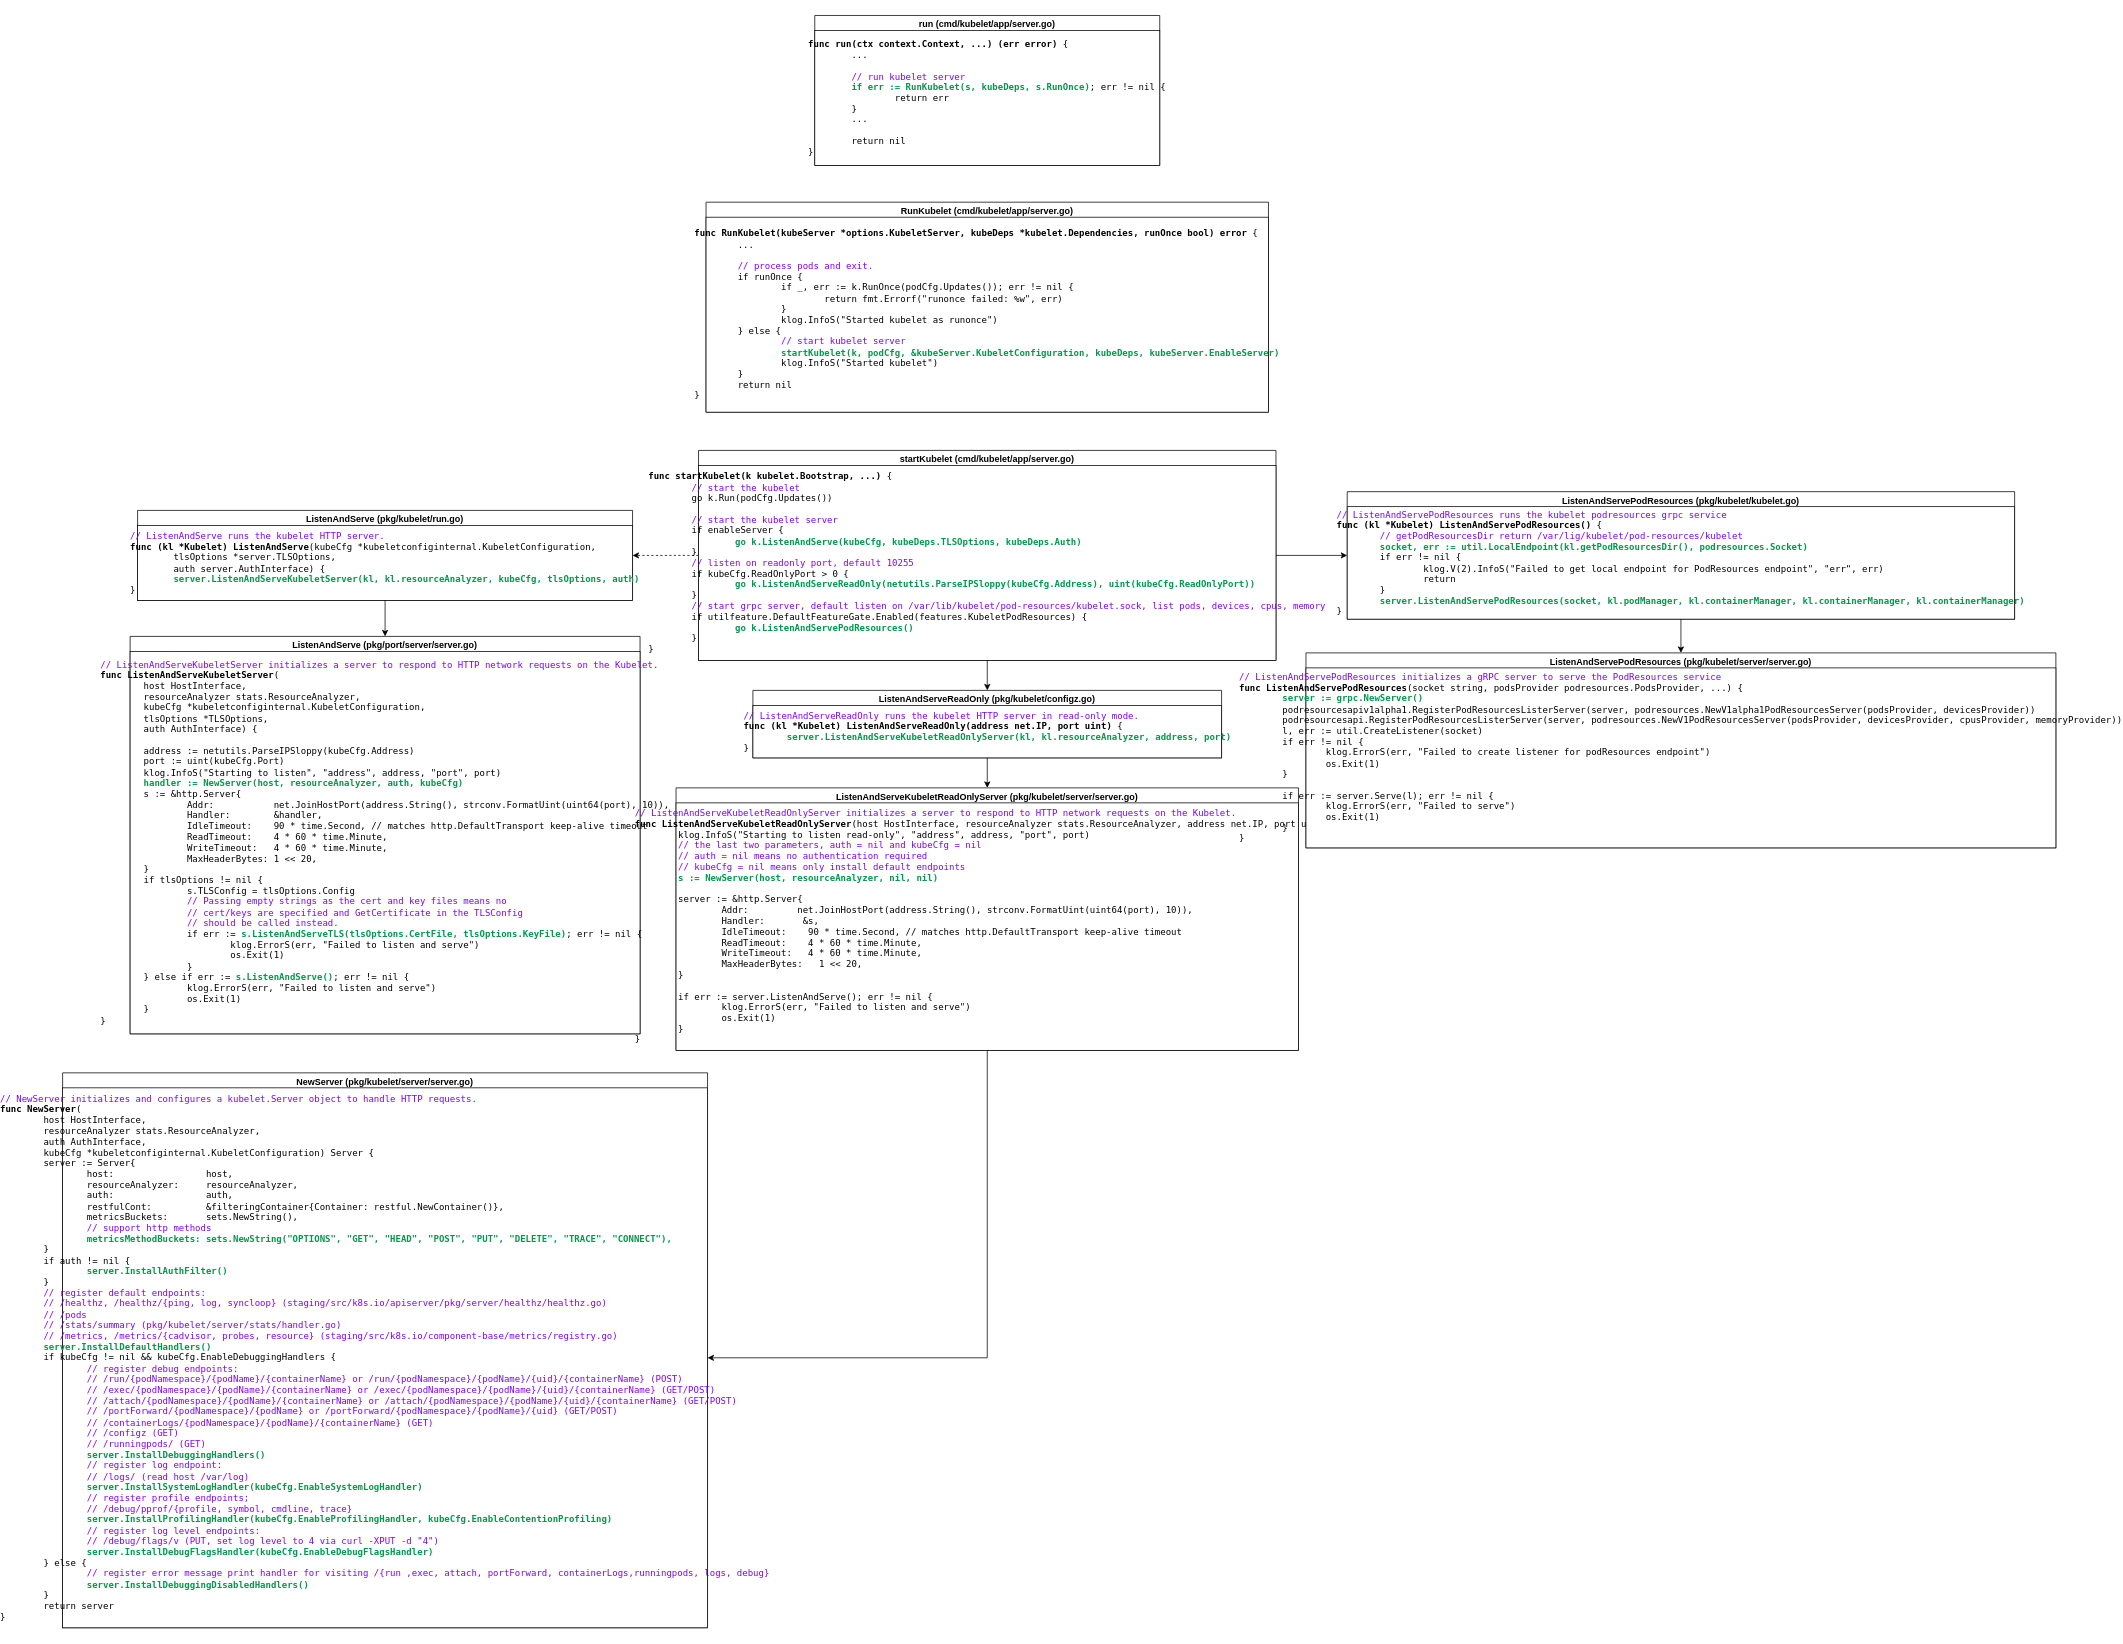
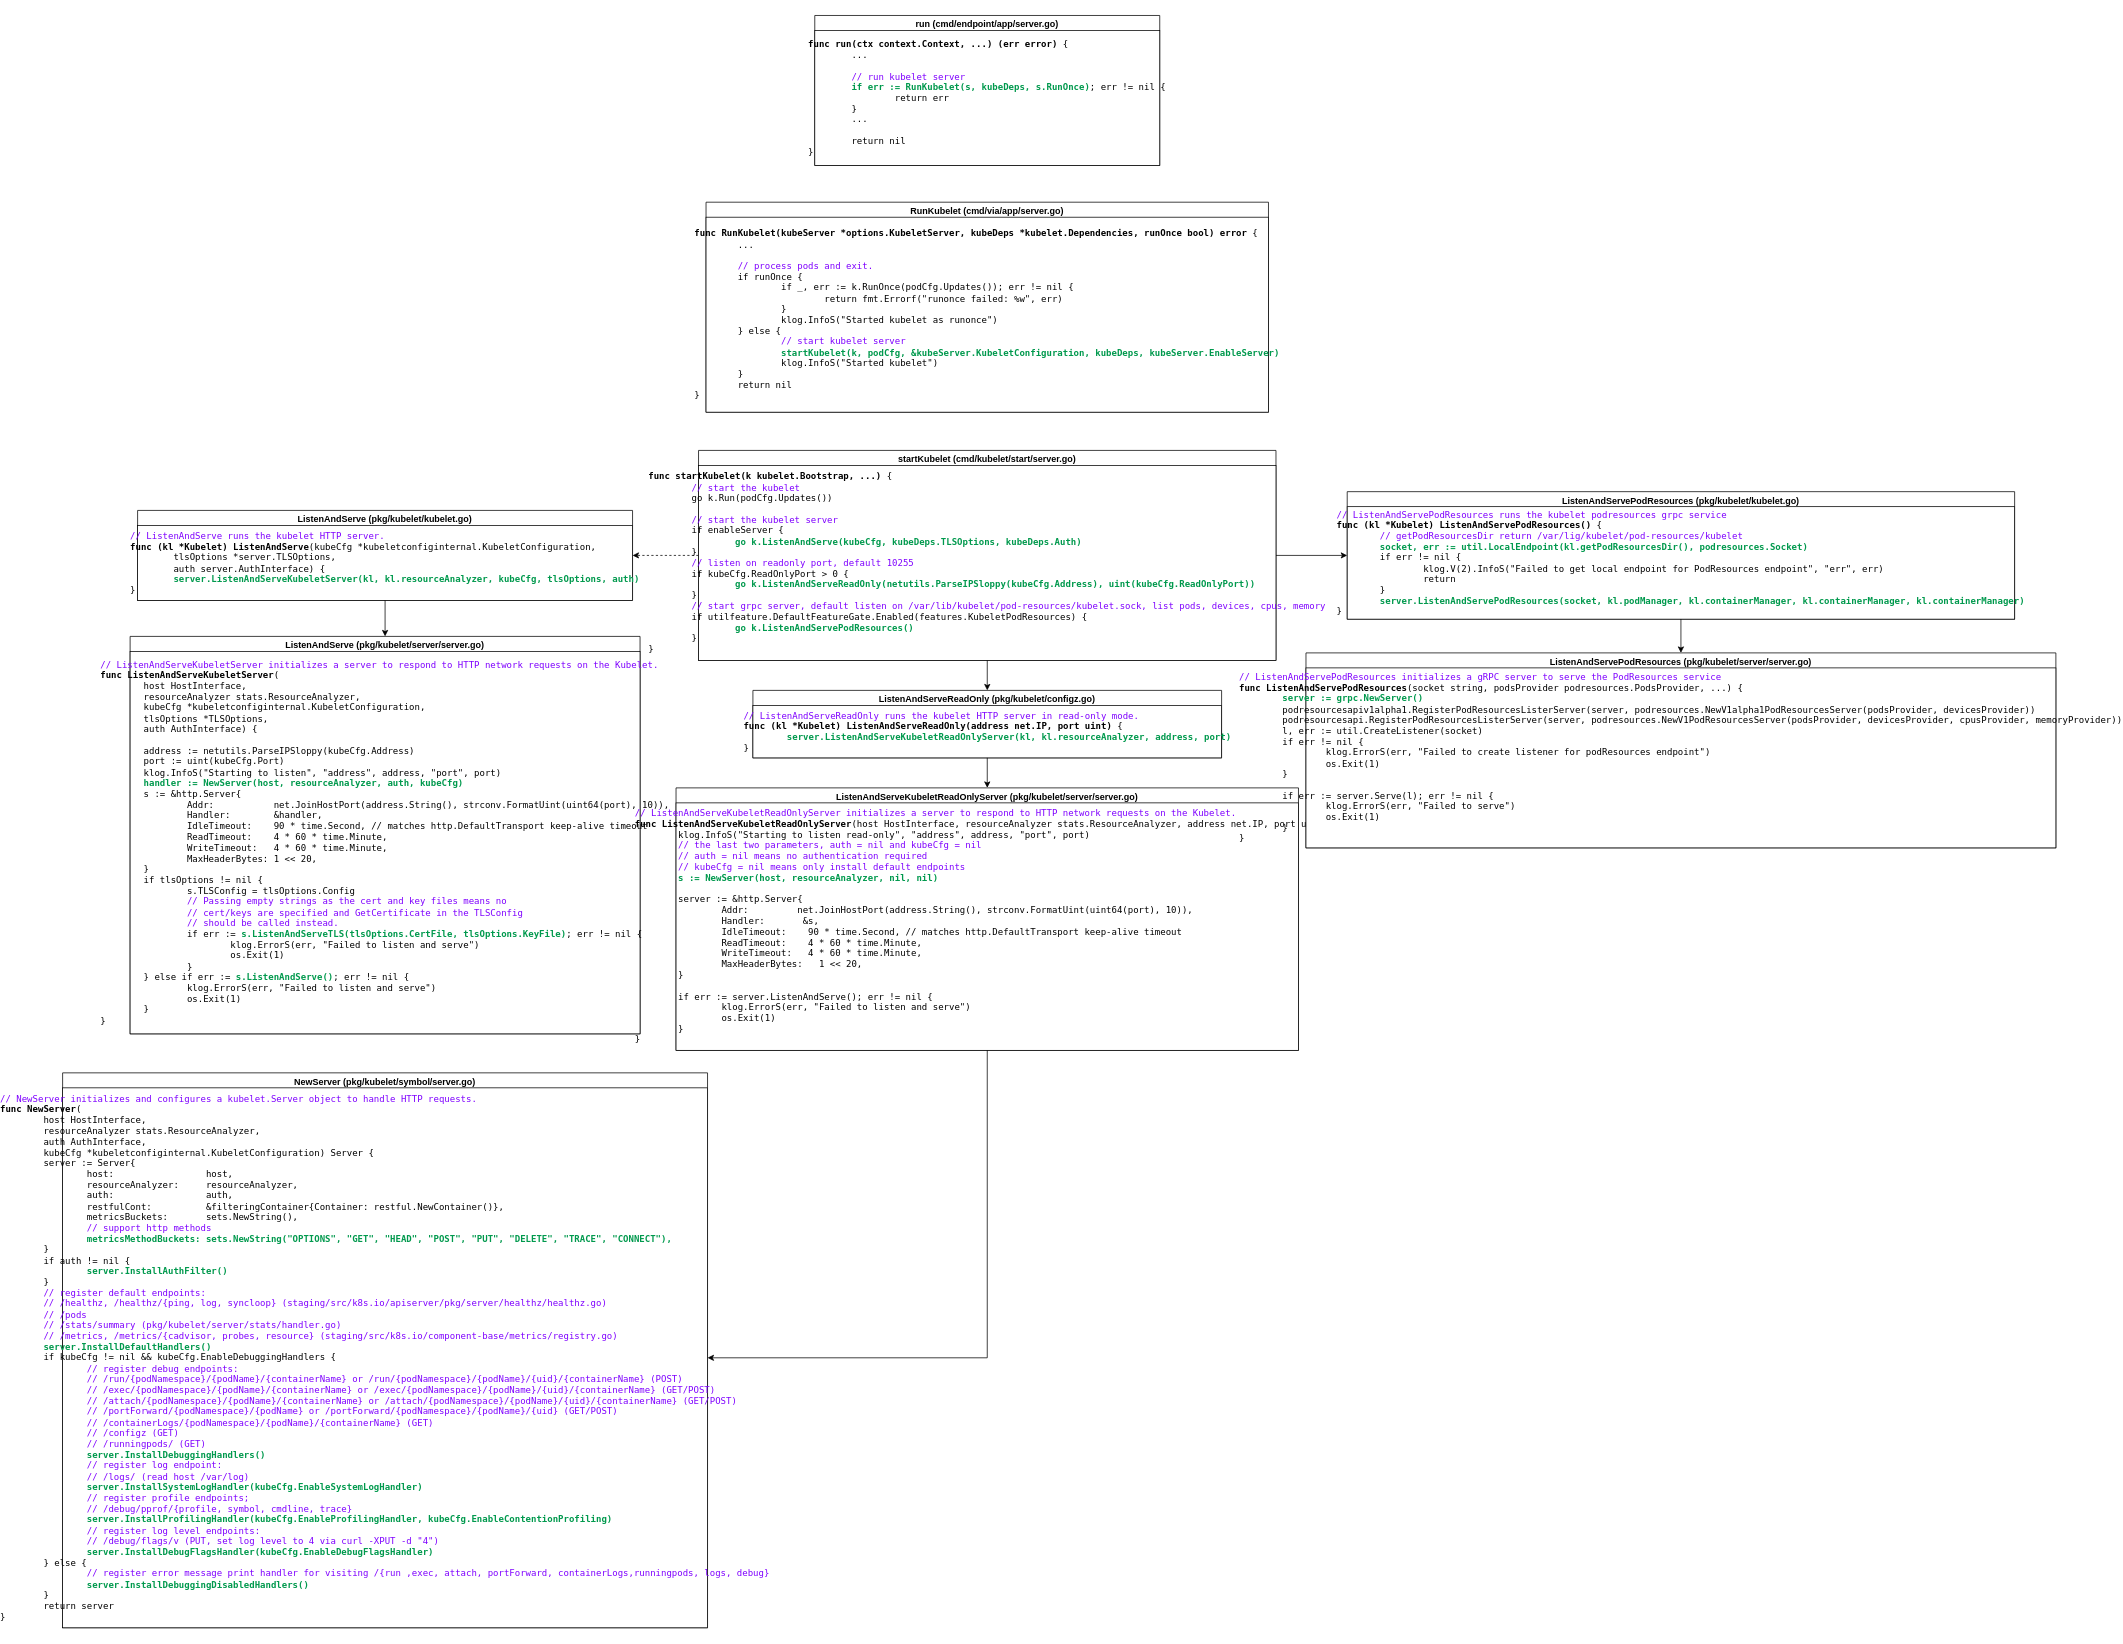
node "run (cmd/kubelet/app/server.go)": label "run (cmd/kubelet/app/server.go)" -> "run (cmd/endpoint/app/server.go)"
node "RunKubelet (cmd/kubelet/app/server.go)": label "RunKubelet (cmd/kubelet/app/server.go)" -> "RunKubelet (cmd/via/app/server.go)"
node "startKubelet (cmd/kubelet/app/server.go)": label "startKubelet (cmd/kubelet/app/server.go)" -> "startKubelet (cmd/kubelet/start/server.go)"
node "ListenAndServe (pkg/kubelet/run.go)": label "ListenAndServe (pkg/kubelet/run.go)" -> "ListenAndServe (pkg/kubelet/kubelet.go)"
node "ListenAndServe (pkg/port/server/server.go)": label "ListenAndServe (pkg/port/server/server.go)" -> "ListenAndServe (pkg/kubelet/server/server.go)"
node "NewServer (pkg/kubelet/server/server.go)": label "NewServer (pkg/kubelet/server/server.go)" -> "NewServer (pkg/kubelet/symbol/server.go)"
